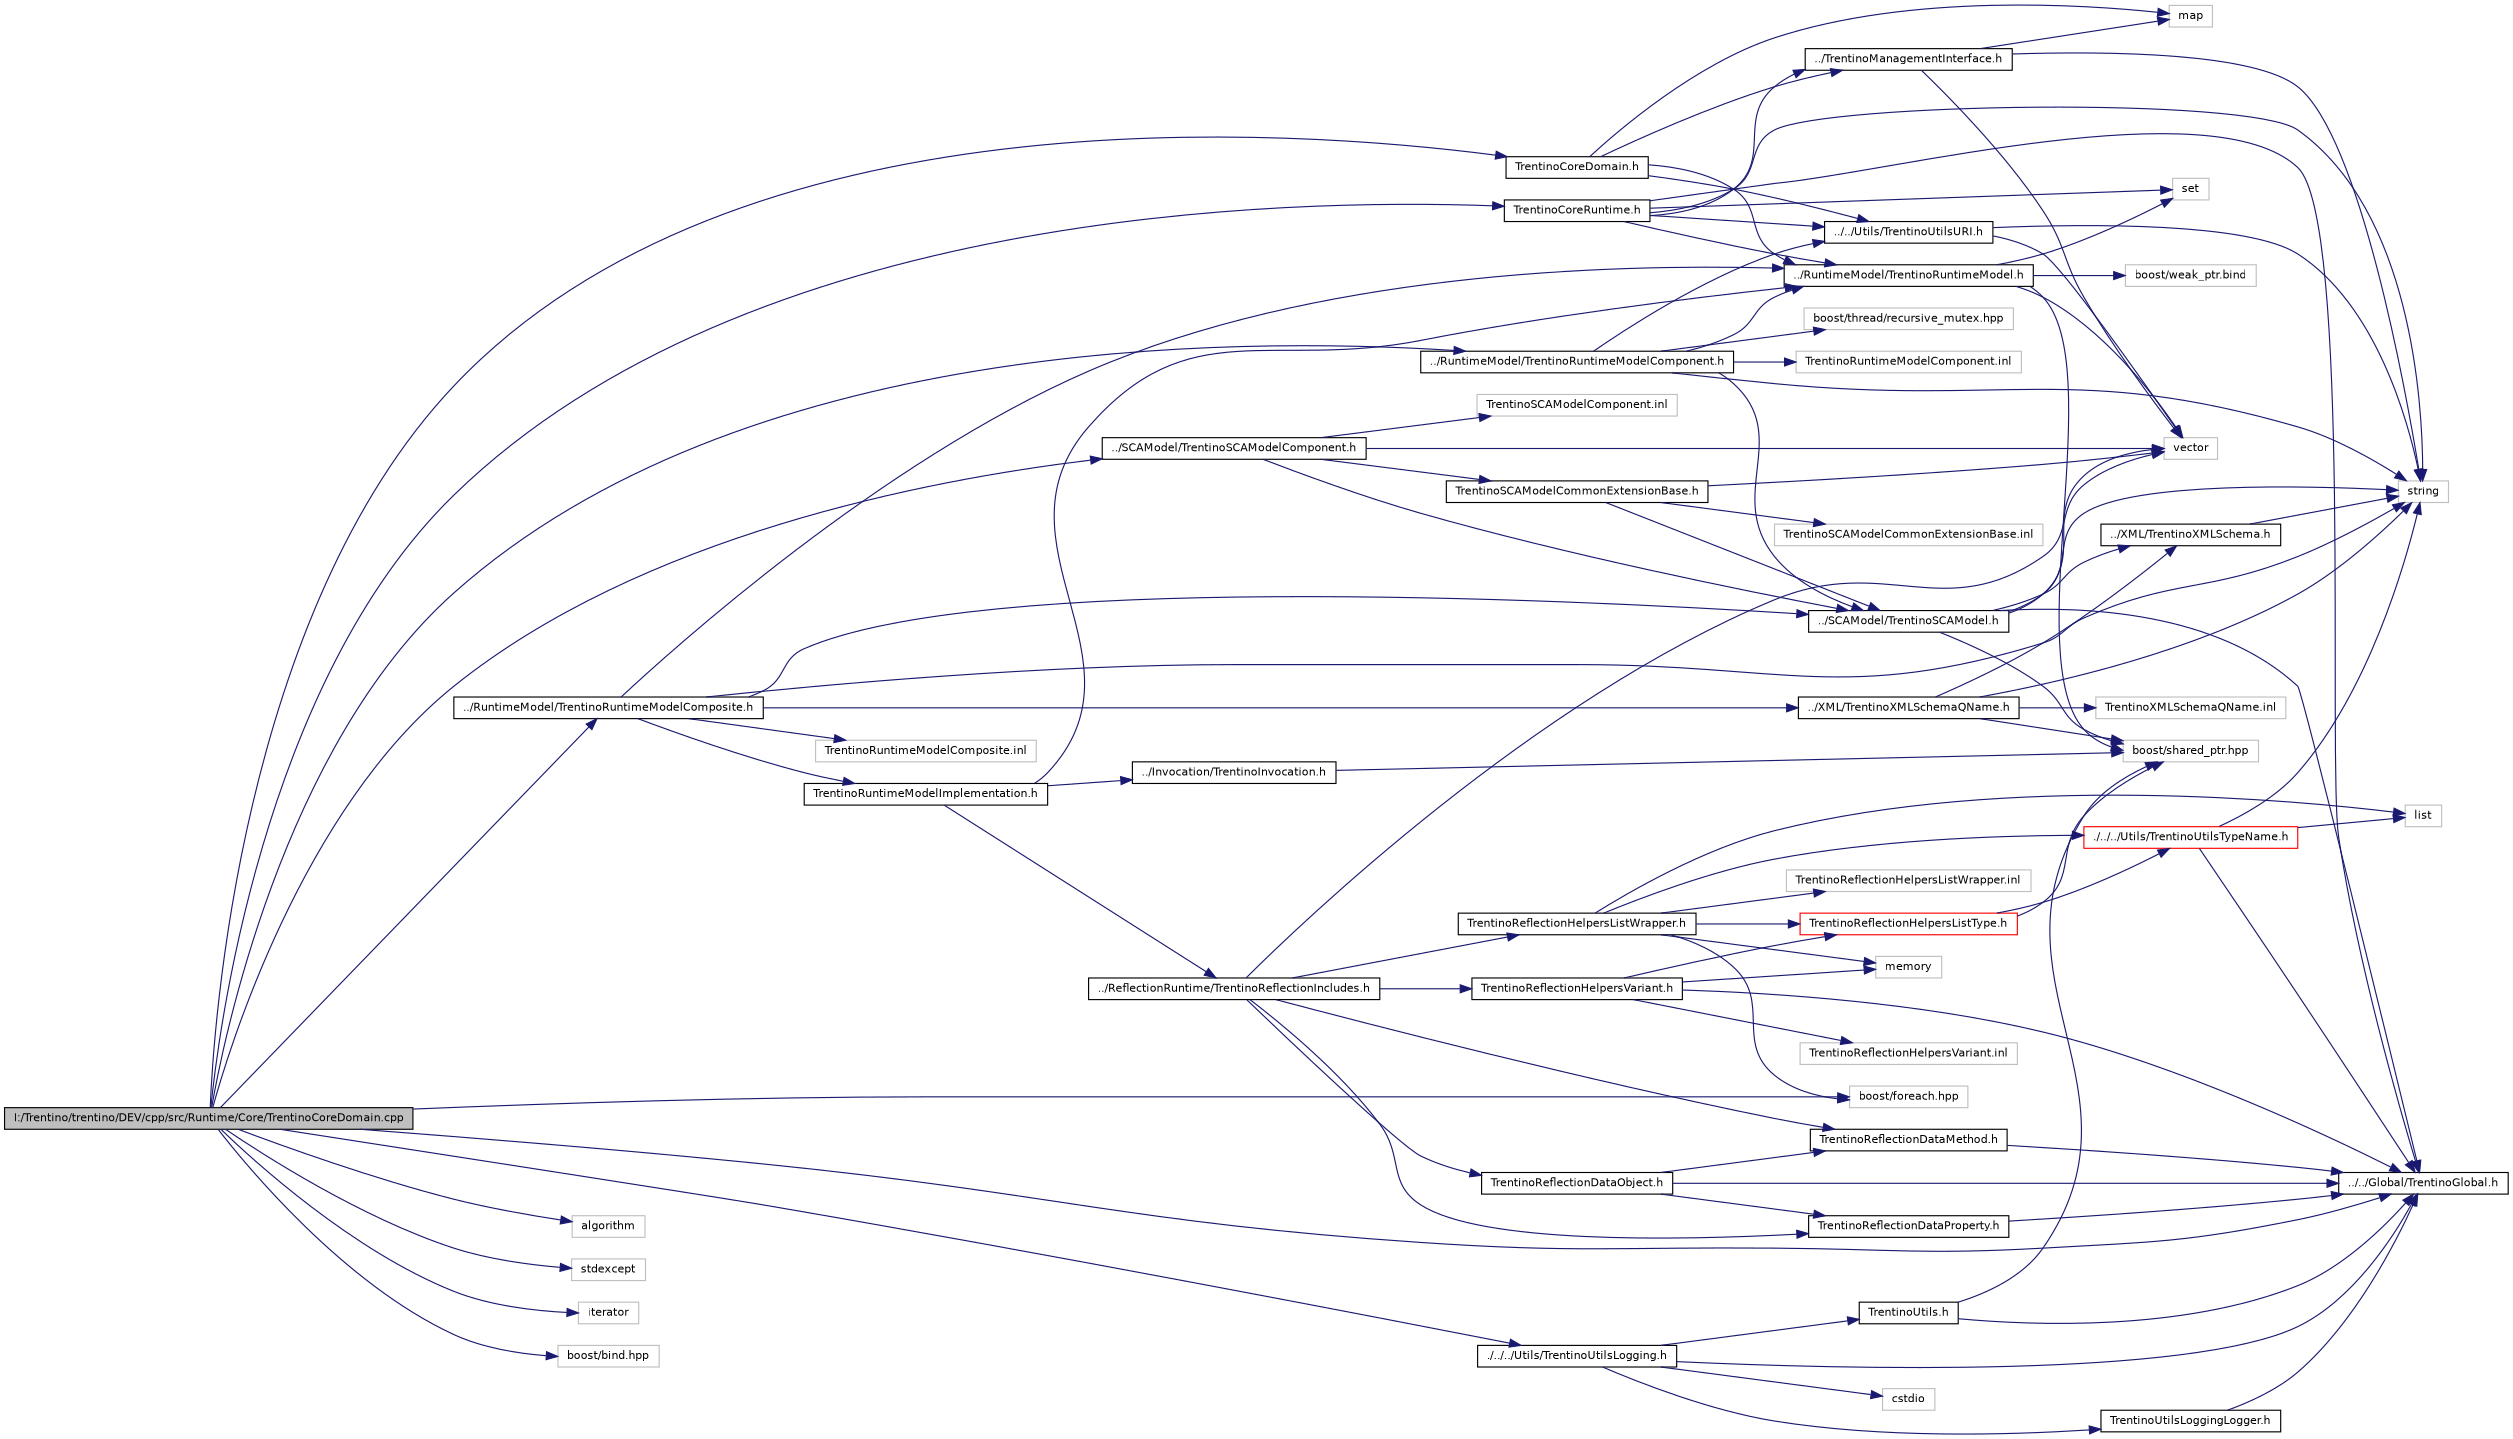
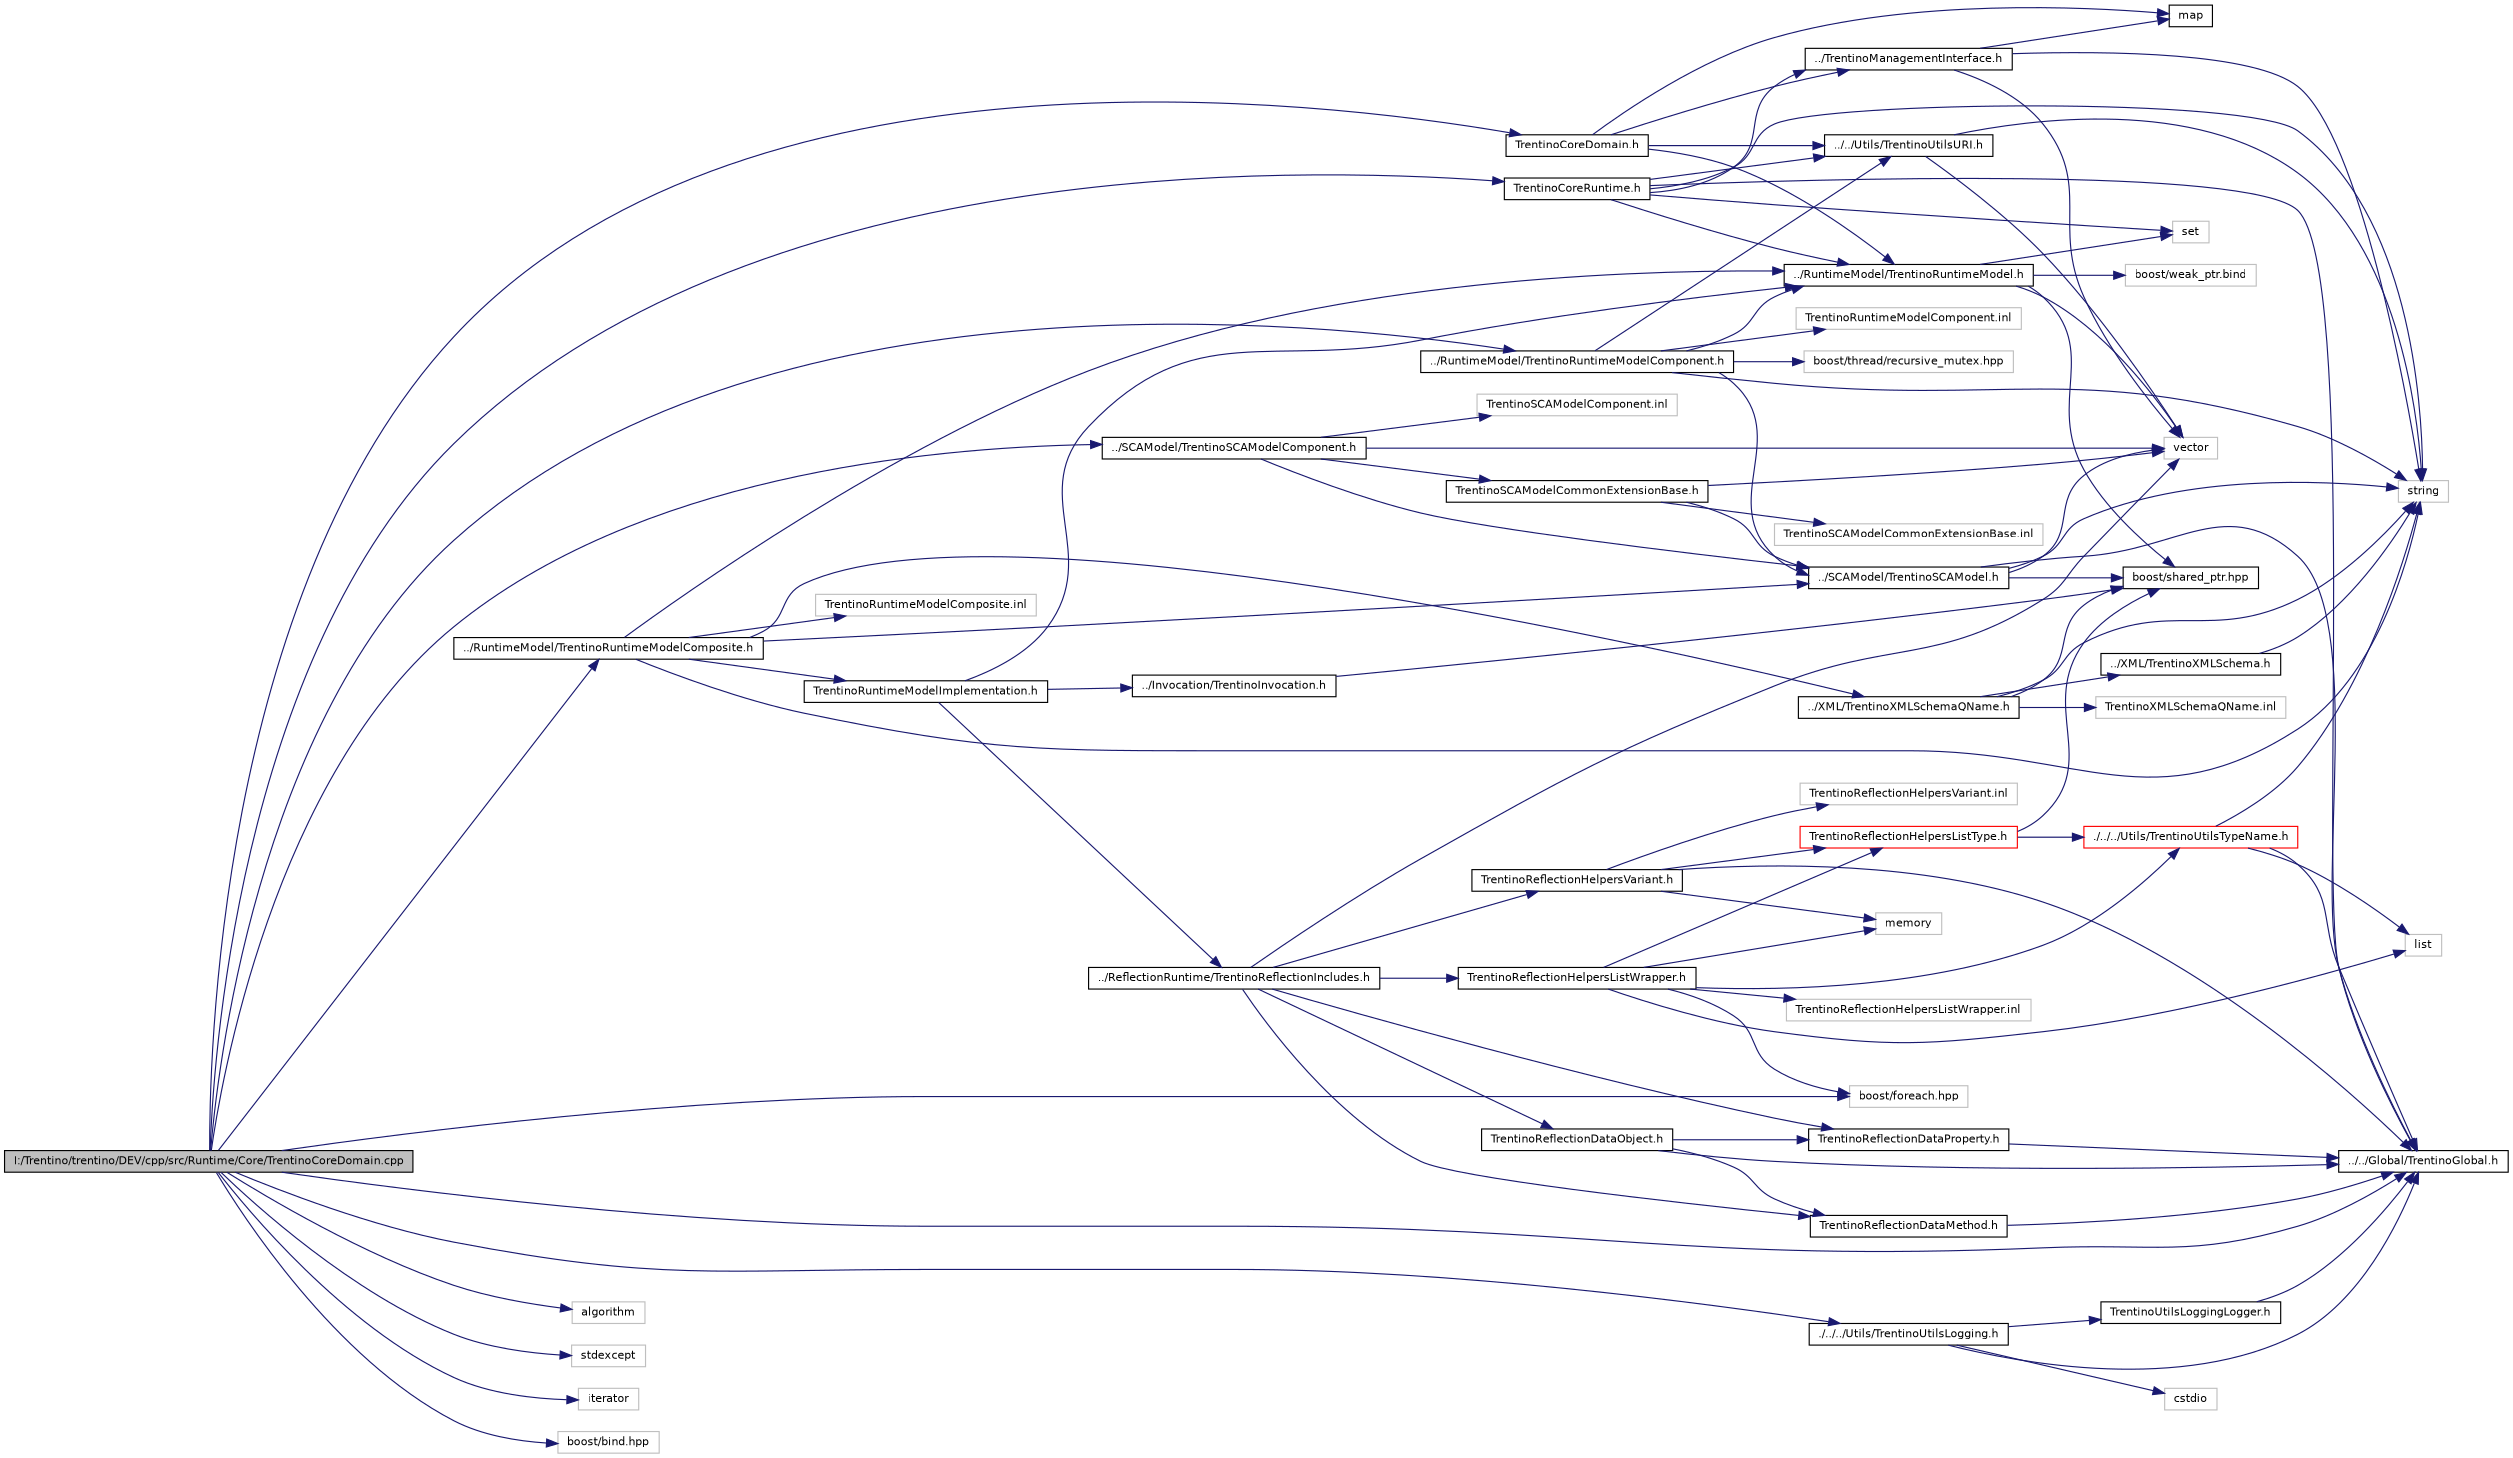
node "map": color grey75 -> black
edge "../SCAModel/TrentinoSCAModel.h" -> "../XML/TrentinoXMLSchema.h": removed
node "boost/shared_ptr.hpp": color grey75 -> black
node "TrentinoUtils.h": removed
